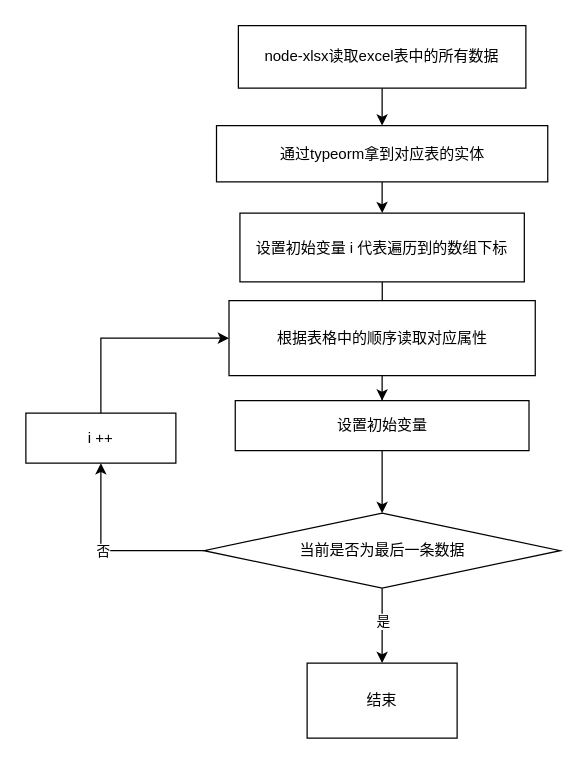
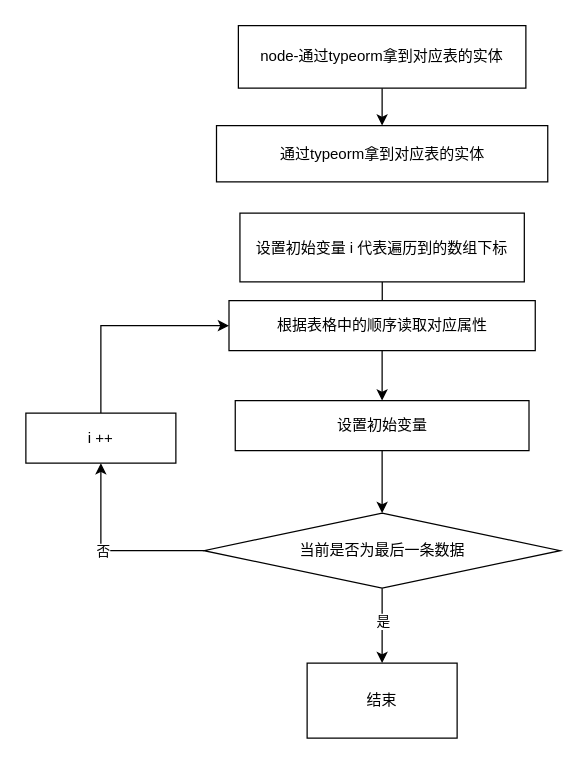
node "node-xlsx读取excel表中的所有数据": label "node-xlsx读取excel表中的所有数据" -> "node-通过typeorm拿到对应表的实体"
edge "通过typeorm拿到对应表的实体" -> "设置初始变量 i 代表遍历到的数组下标": removed
node "根据表格中的顺序读取对应属性": size 306x75 -> 306x50
